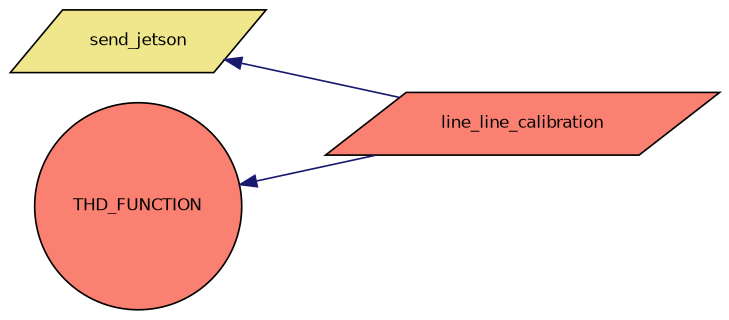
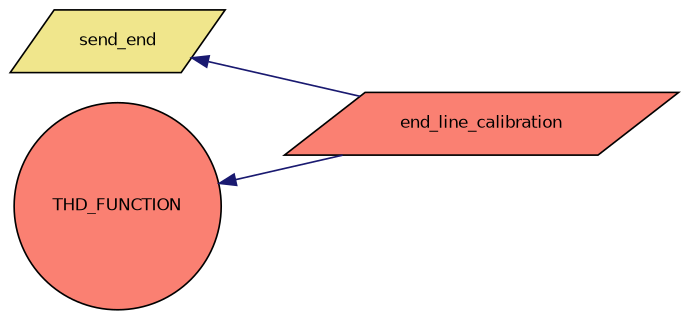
node "send_jetson": label "send_jetson" -> "send_end"
node "line_line_calibration": label "line_line_calibration" -> "end_line_calibration"
